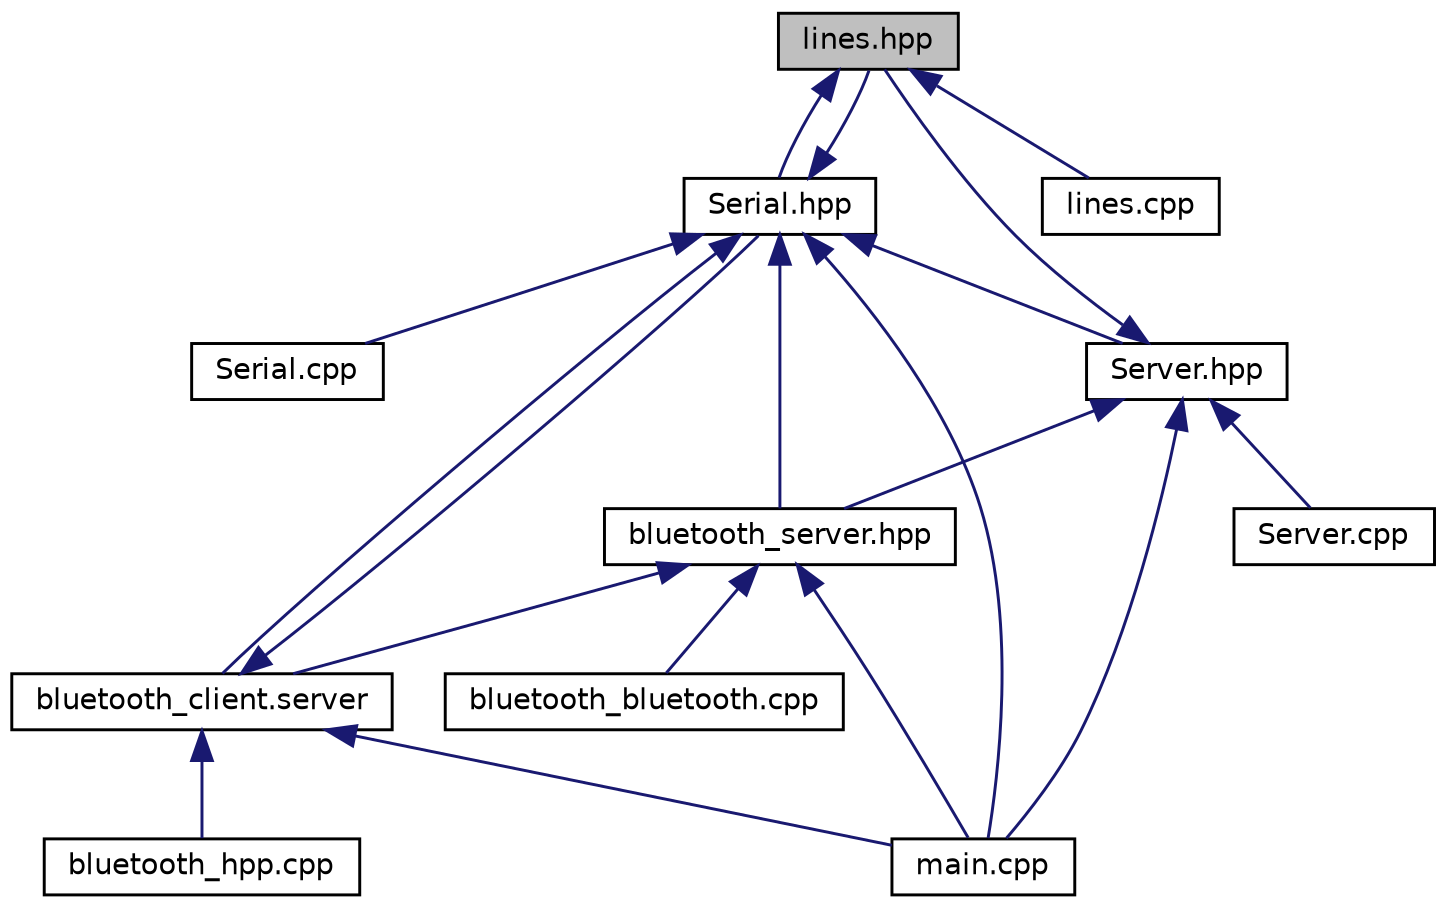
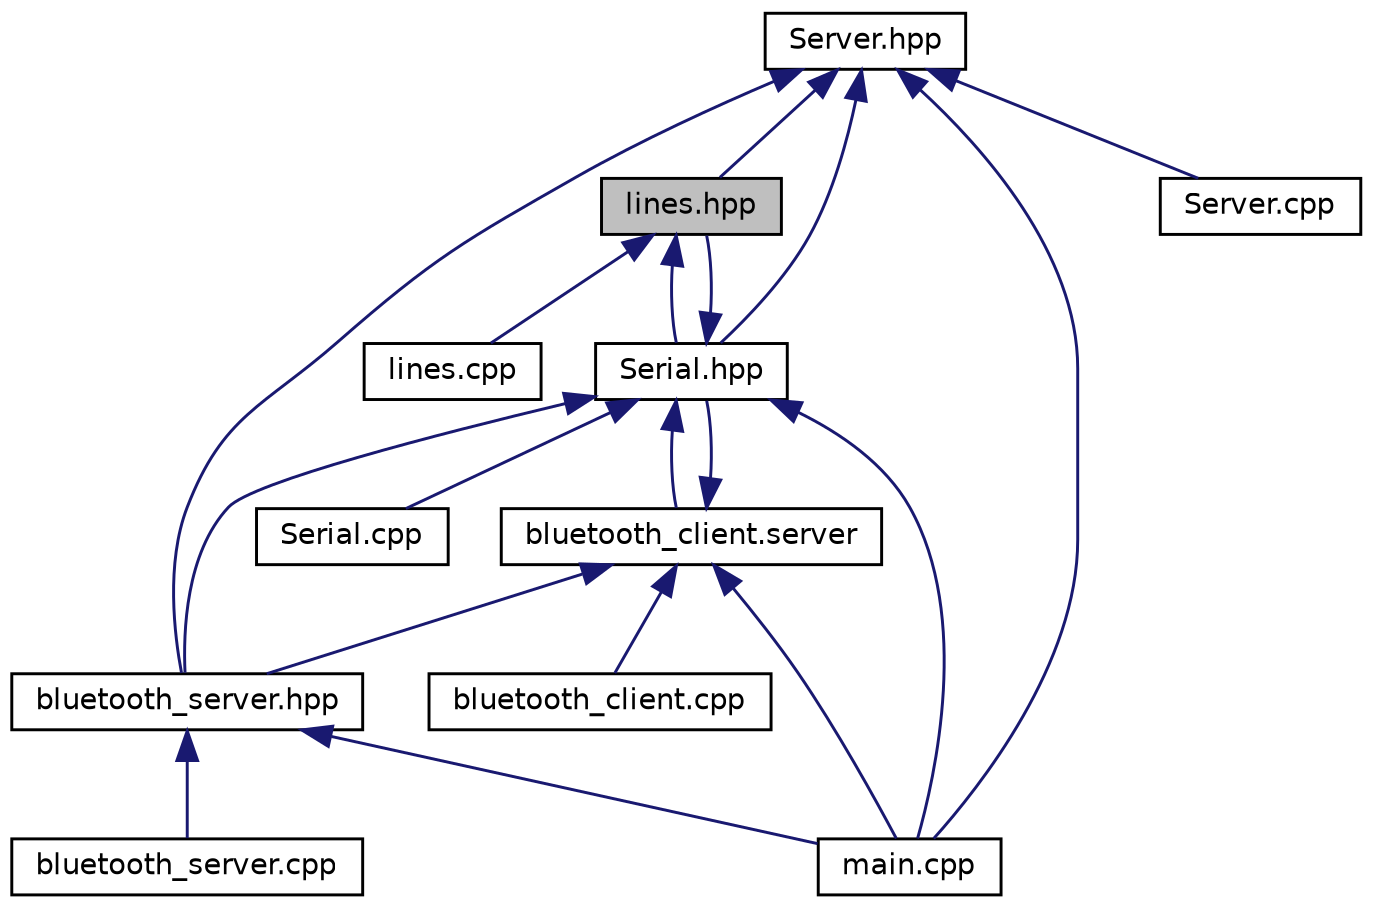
edge "Server.hpp" -> "Serial.hpp": reversed
edge "bluetooth_client.server" -> "bluetooth_server.hpp": reversed
node "bluetooth_bluetooth.cpp": label "bluetooth_bluetooth.cpp" -> "bluetooth_server.cpp"
node "bluetooth_hpp.cpp": label "bluetooth_hpp.cpp" -> "bluetooth_client.cpp"
